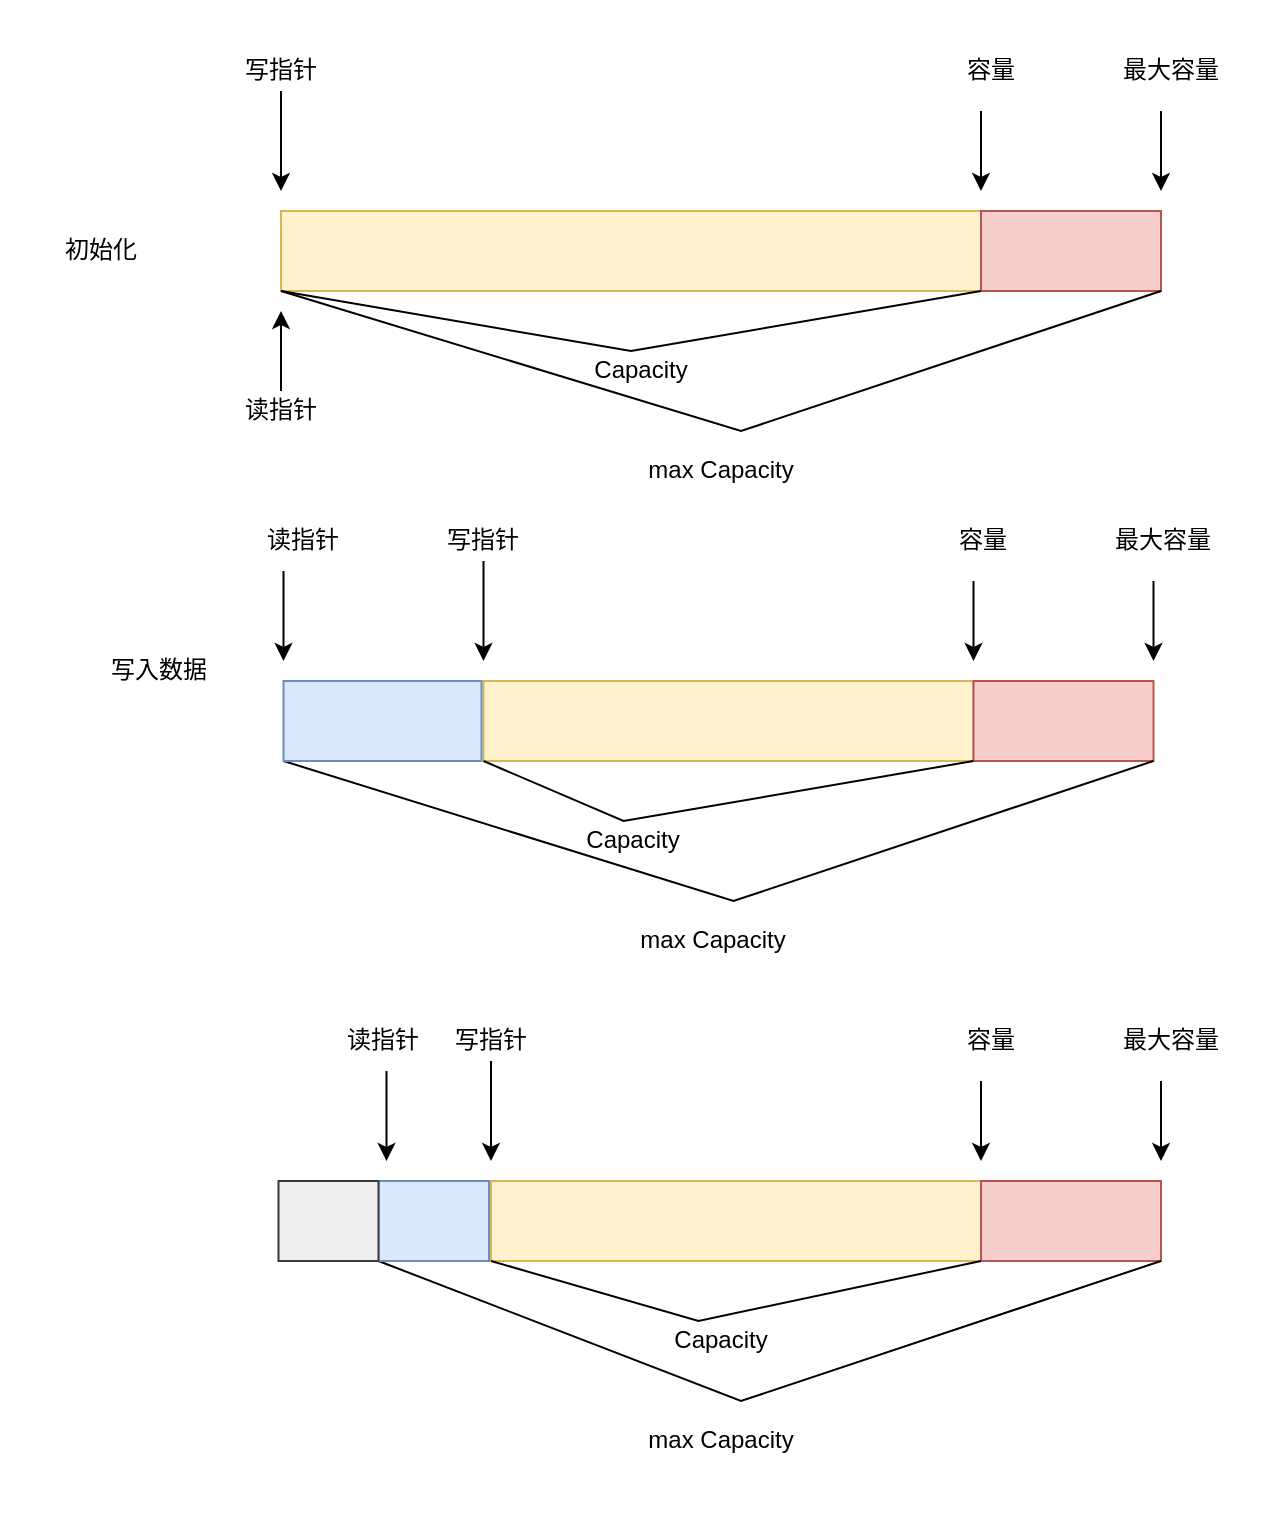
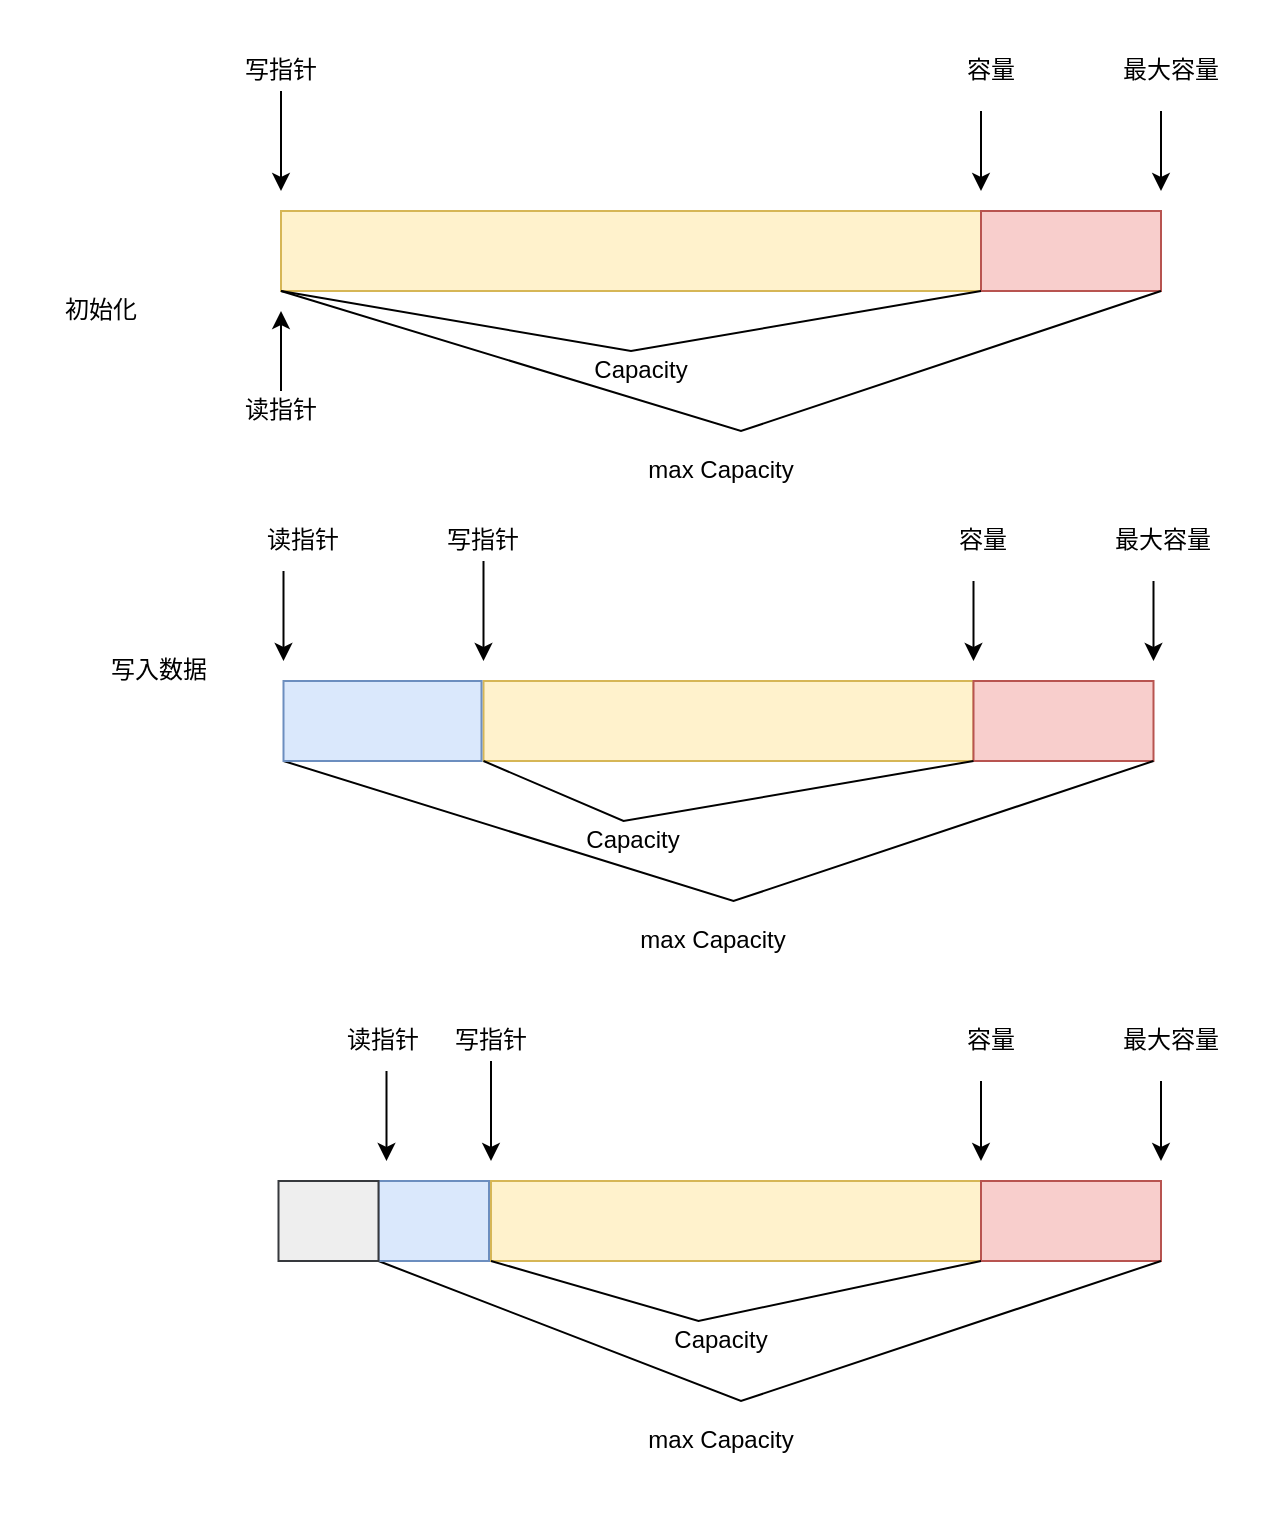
node "初始化": moved (101, 251) -> (101, 311)
